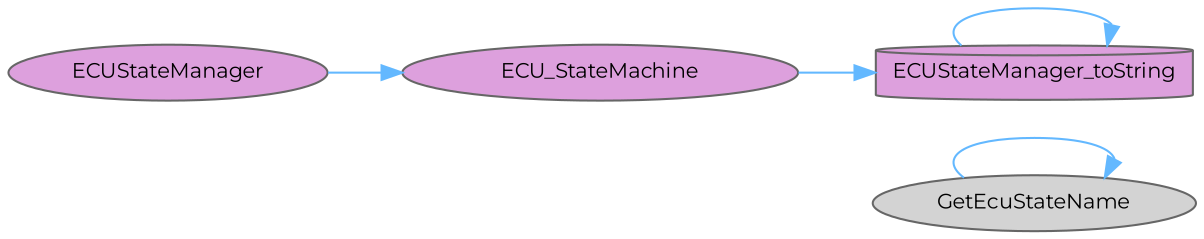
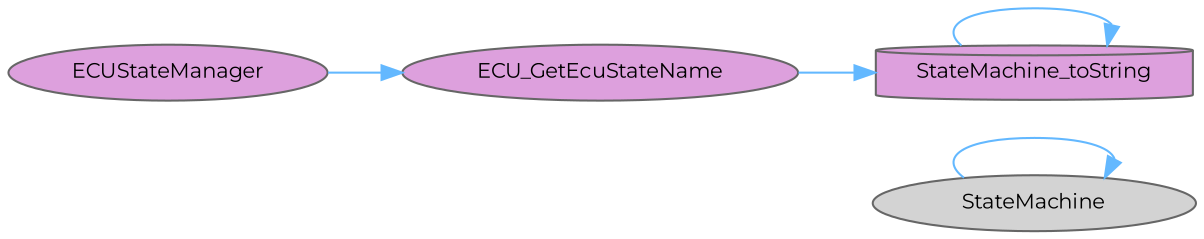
node "ECU_StateMachine": label "ECU_StateMachine" -> "ECU_GetEcuStateName"
node "ECUStateManager_toString": label "ECUStateManager_toString" -> "StateMachine_toString"
node "GetEcuStateName": label "GetEcuStateName" -> "StateMachine"
